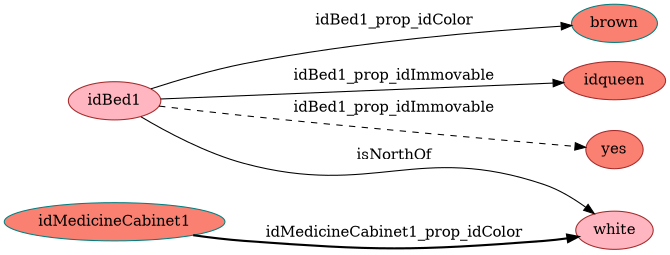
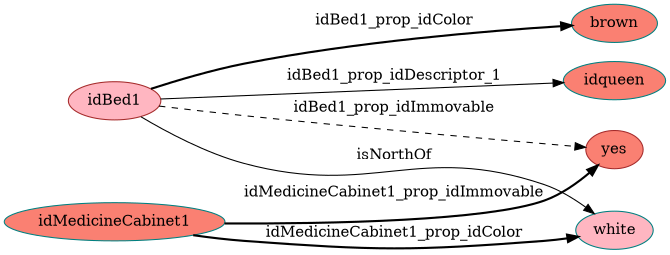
edge "idBed1" -> "brown": style solid -> bold
edge "idBed1" -> "idqueen": label "idBed1_prop_idImmovable" -> "idBed1_prop_idDescriptor_1"
node "idqueen": color brown -> teal
edge "idMedicineCabinet1" -> "yes": added, label "idMedicineCabinet1_prop_idImmovable"
node "white": color brown -> teal
